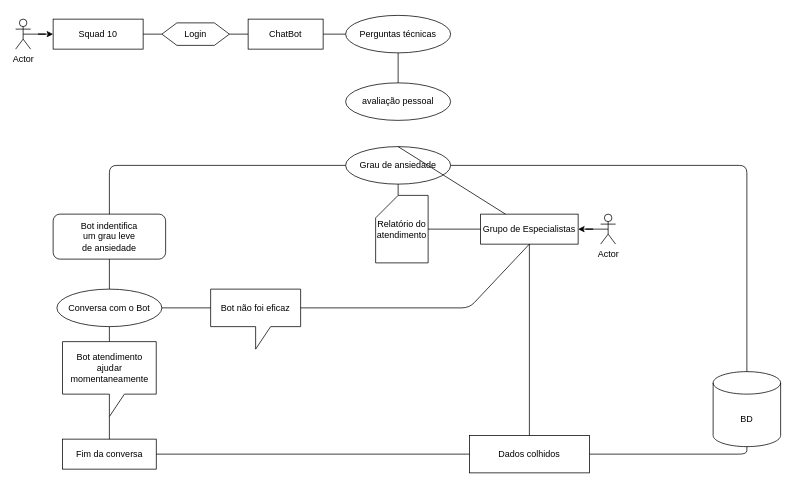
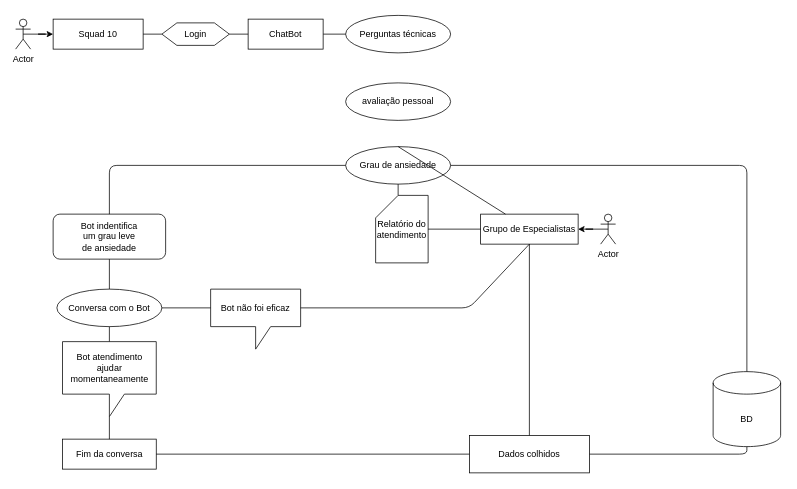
edge "Perguntas técnicas" -- "avaliação pessoal": removed
